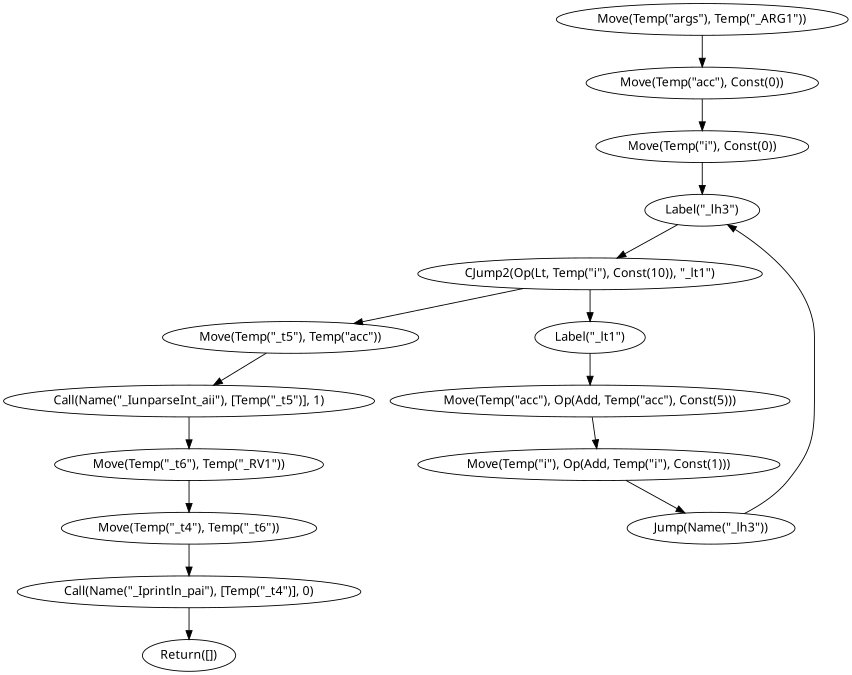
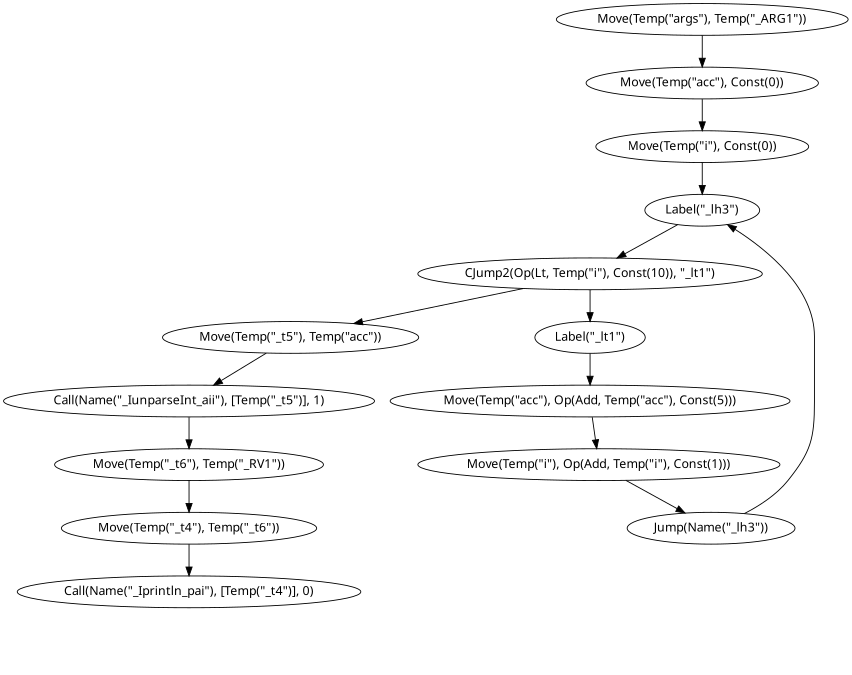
node "Return([])": removed
